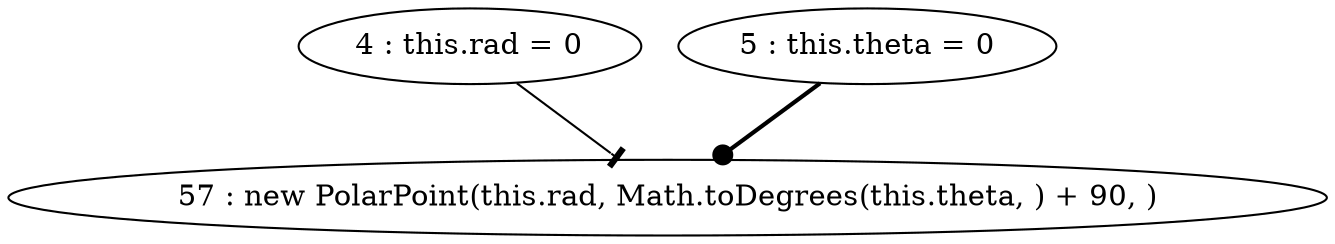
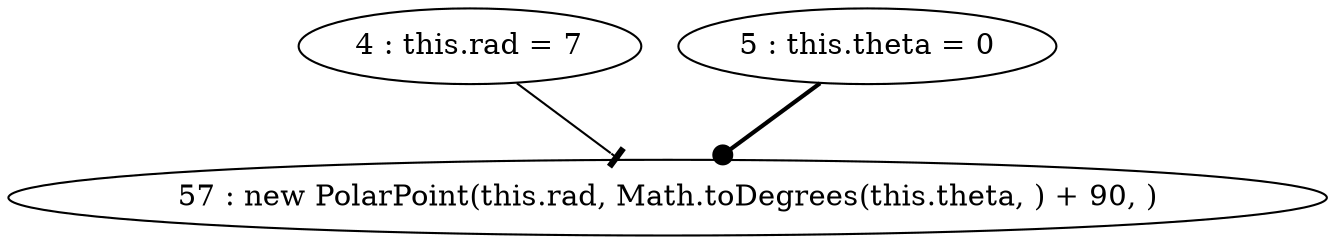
node "4 : this.rad = 0": label "4 : this.rad = 0" -> "4 : this.rad = 7"
